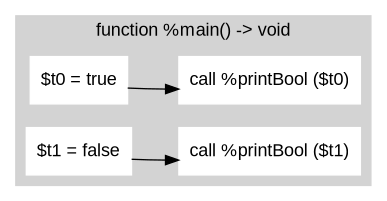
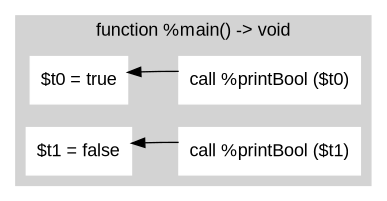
edge "$t0 = true" -> "call %printBool ($t0)": reversed
edge "$t1 = false" -> "call %printBool ($t1)": reversed
